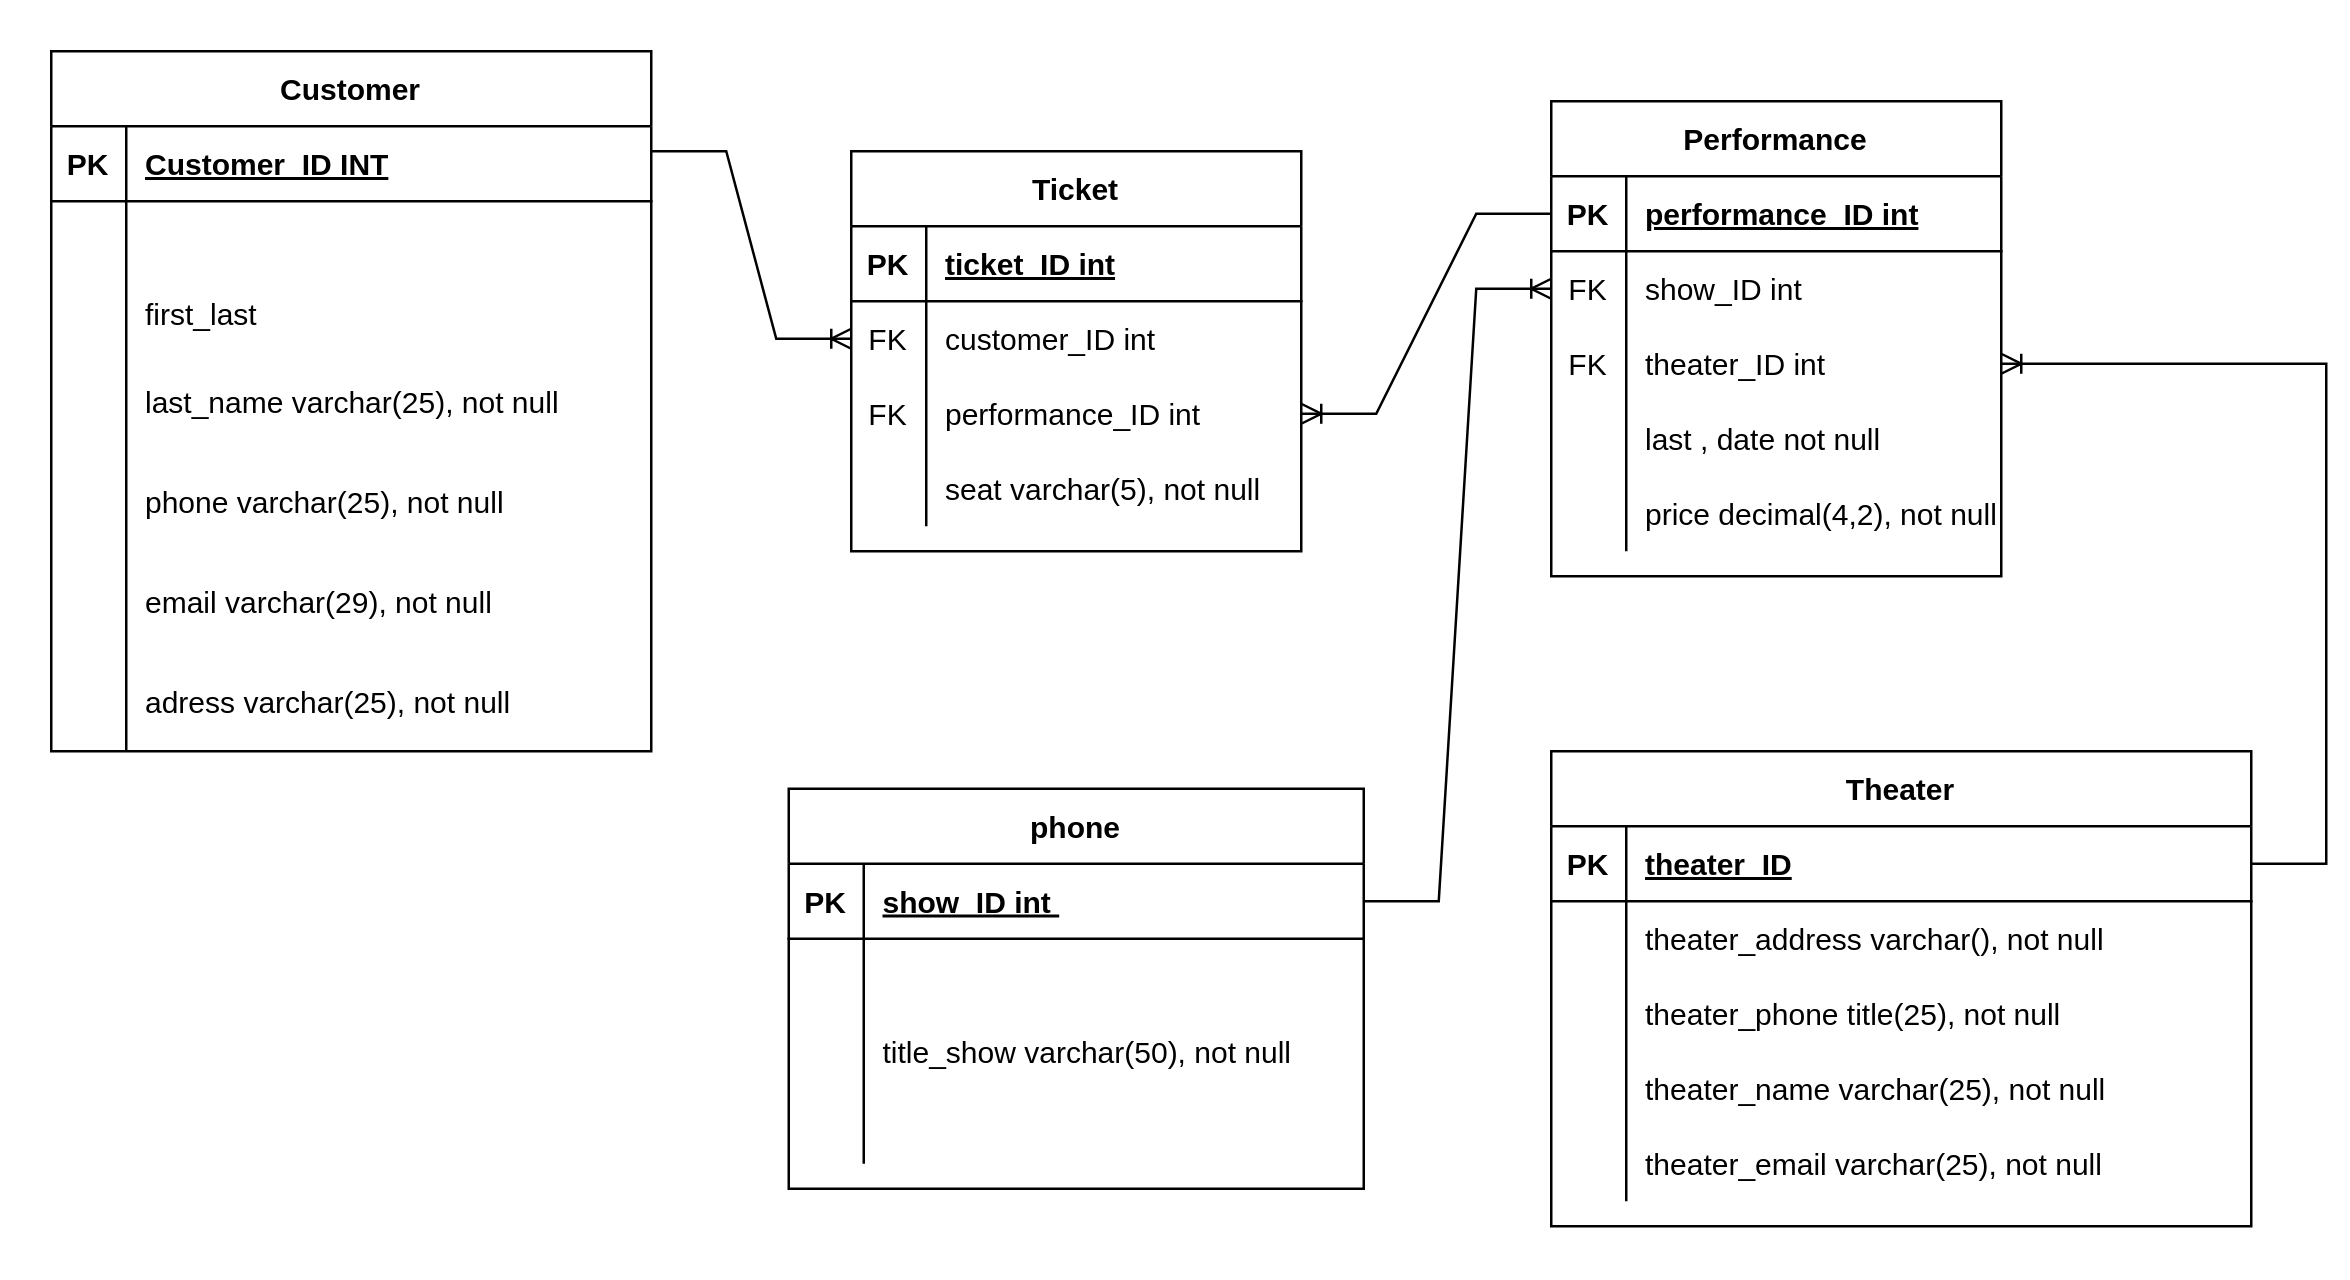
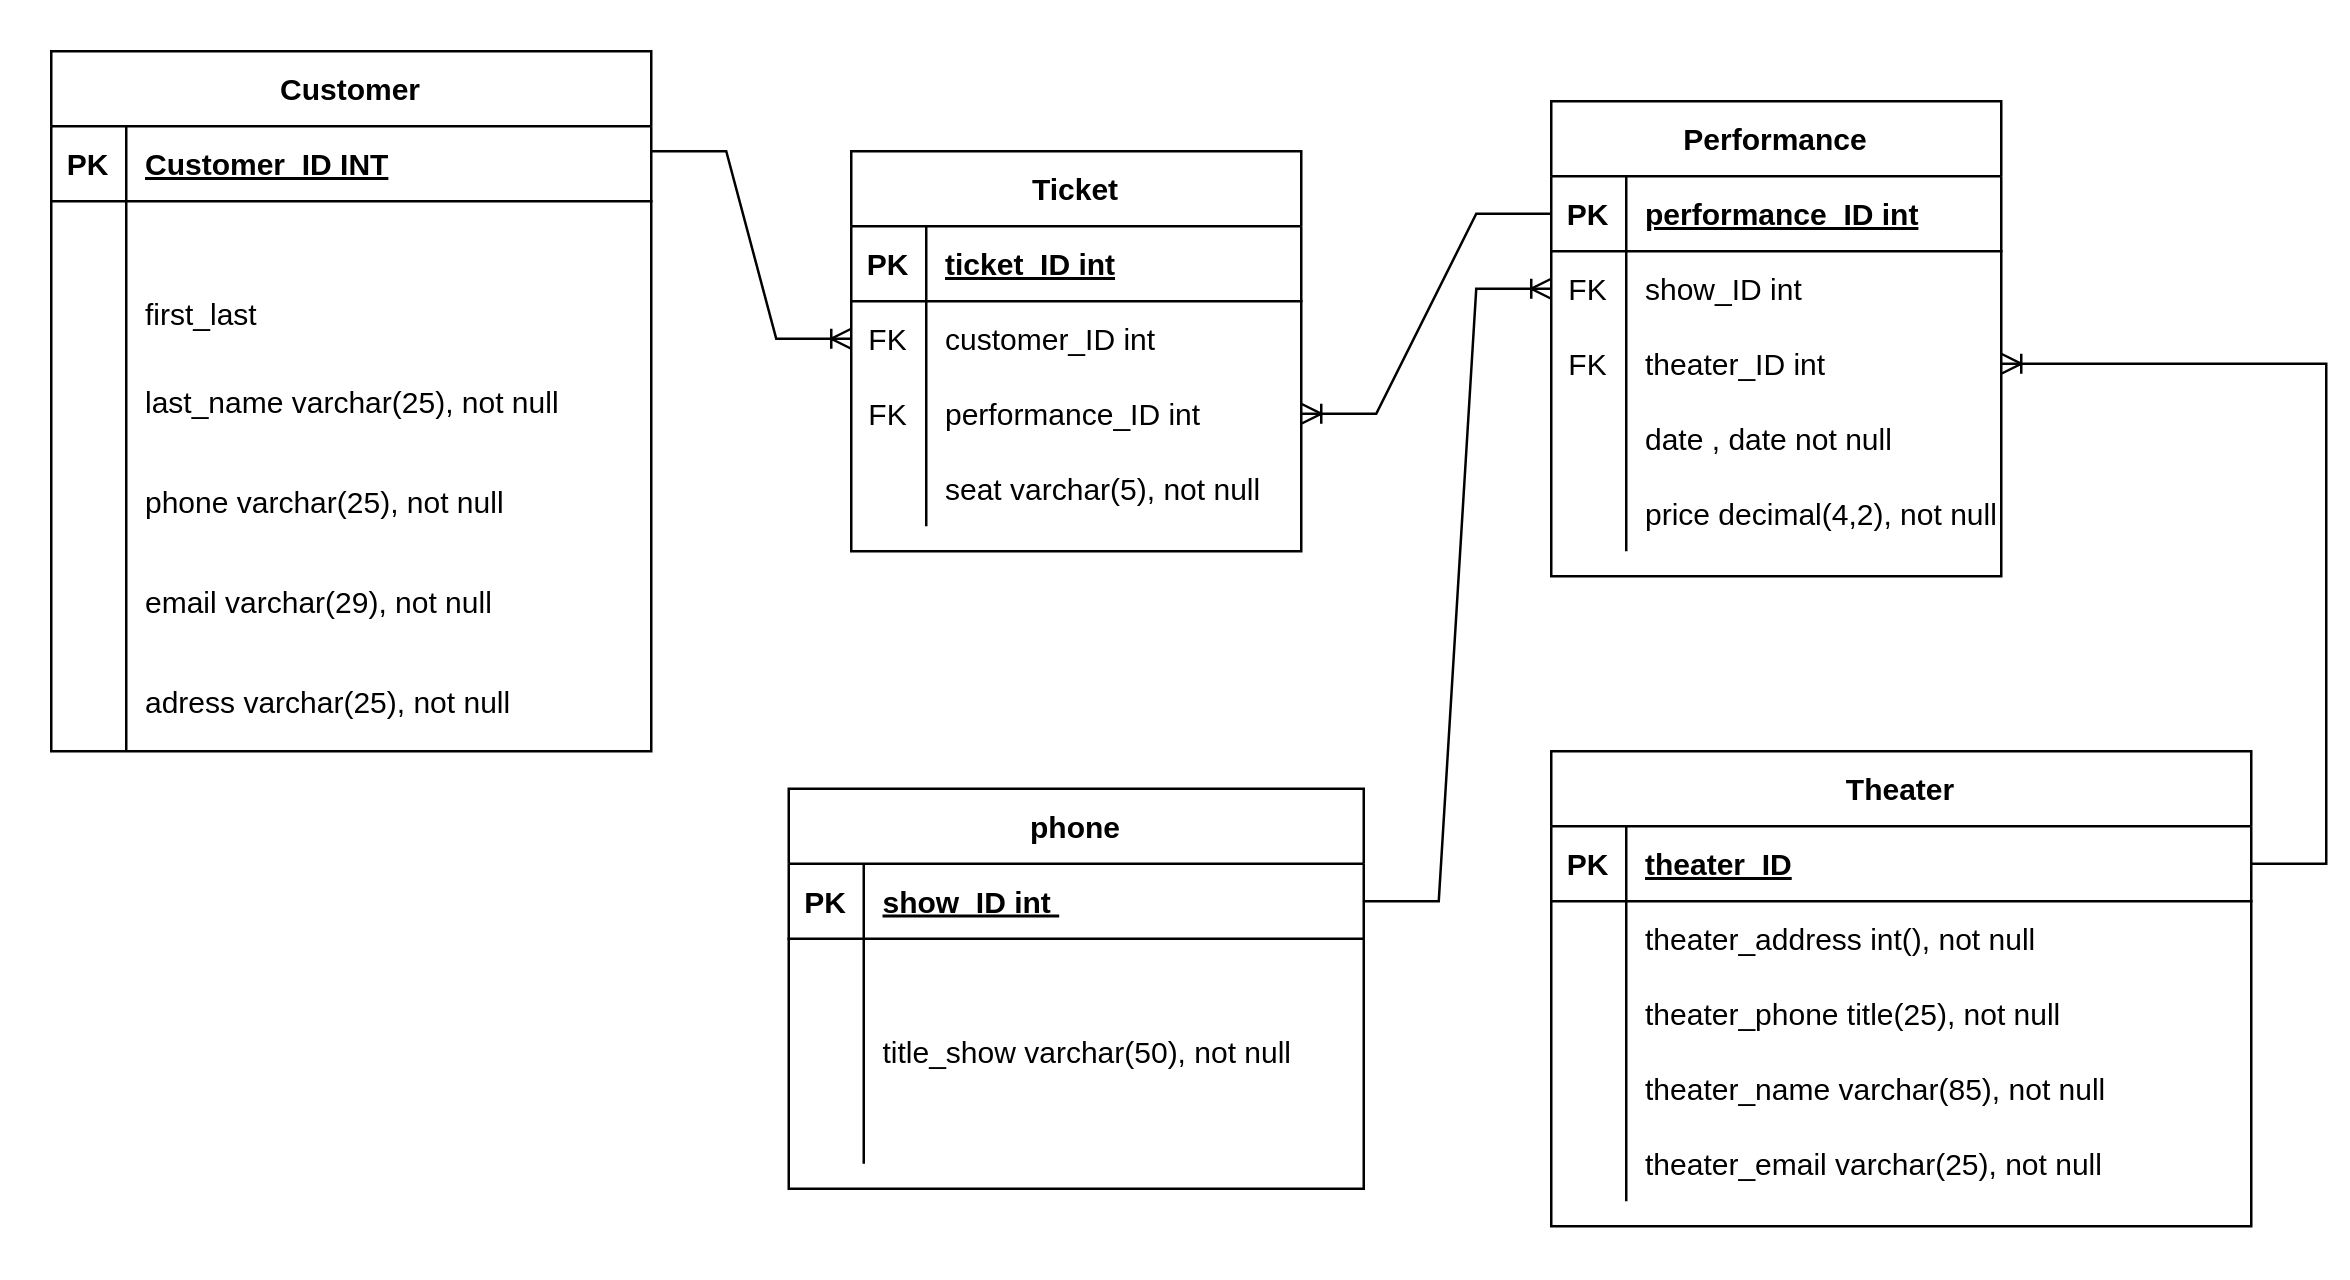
node "last , date not null": label "last , date not null" -> "date , date not null"
node "theater_address varchar(), not null": label "theater_address varchar(), not null" -> "theater_address int(), not null"
node "theater_name varchar(25), not null": label "theater_name varchar(25), not null" -> "theater_name varchar(85), not null"
